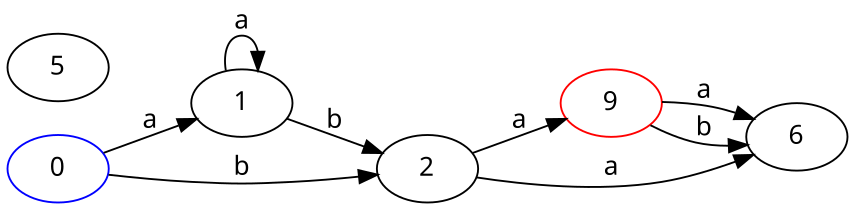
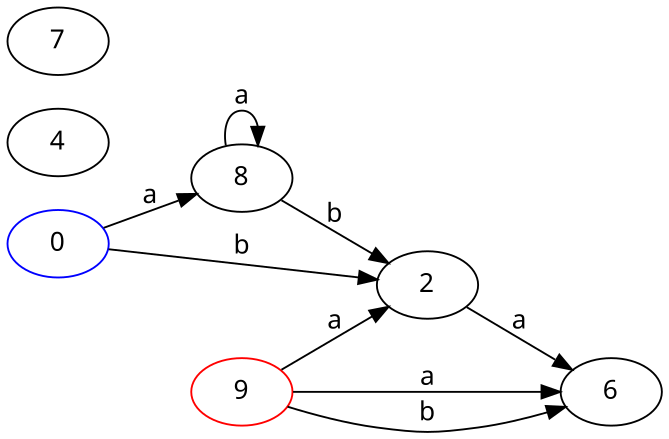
node "7": added
node "5": label "5" -> "4"
node "1": label "1" -> "8"
edge "2" -> "9": reversed
